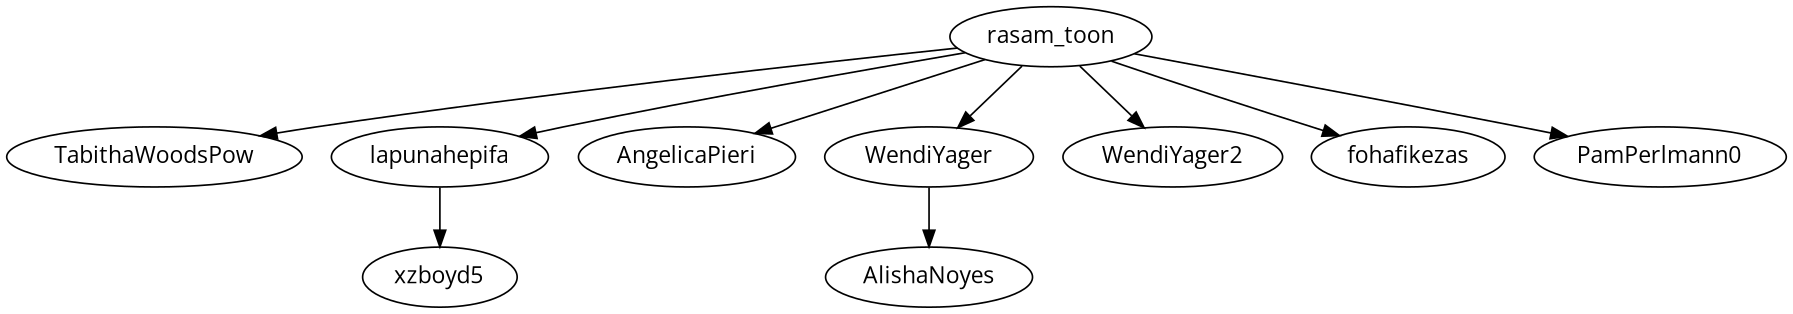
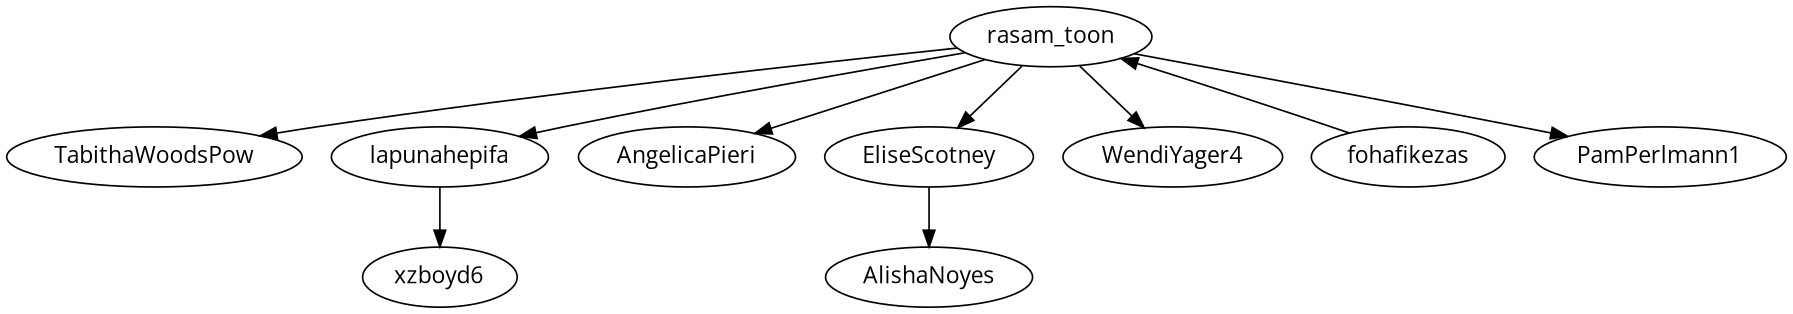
edge "rasam_toon" -> "fohafikezas": reversed
node "WendiYager": label "WendiYager" -> "EliseScotney"
node "WendiYager2": label "WendiYager2" -> "WendiYager4"
node "PamPerlmann0": label "PamPerlmann0" -> "PamPerlmann1"
node "xzboyd5": label "xzboyd5" -> "xzboyd6"
